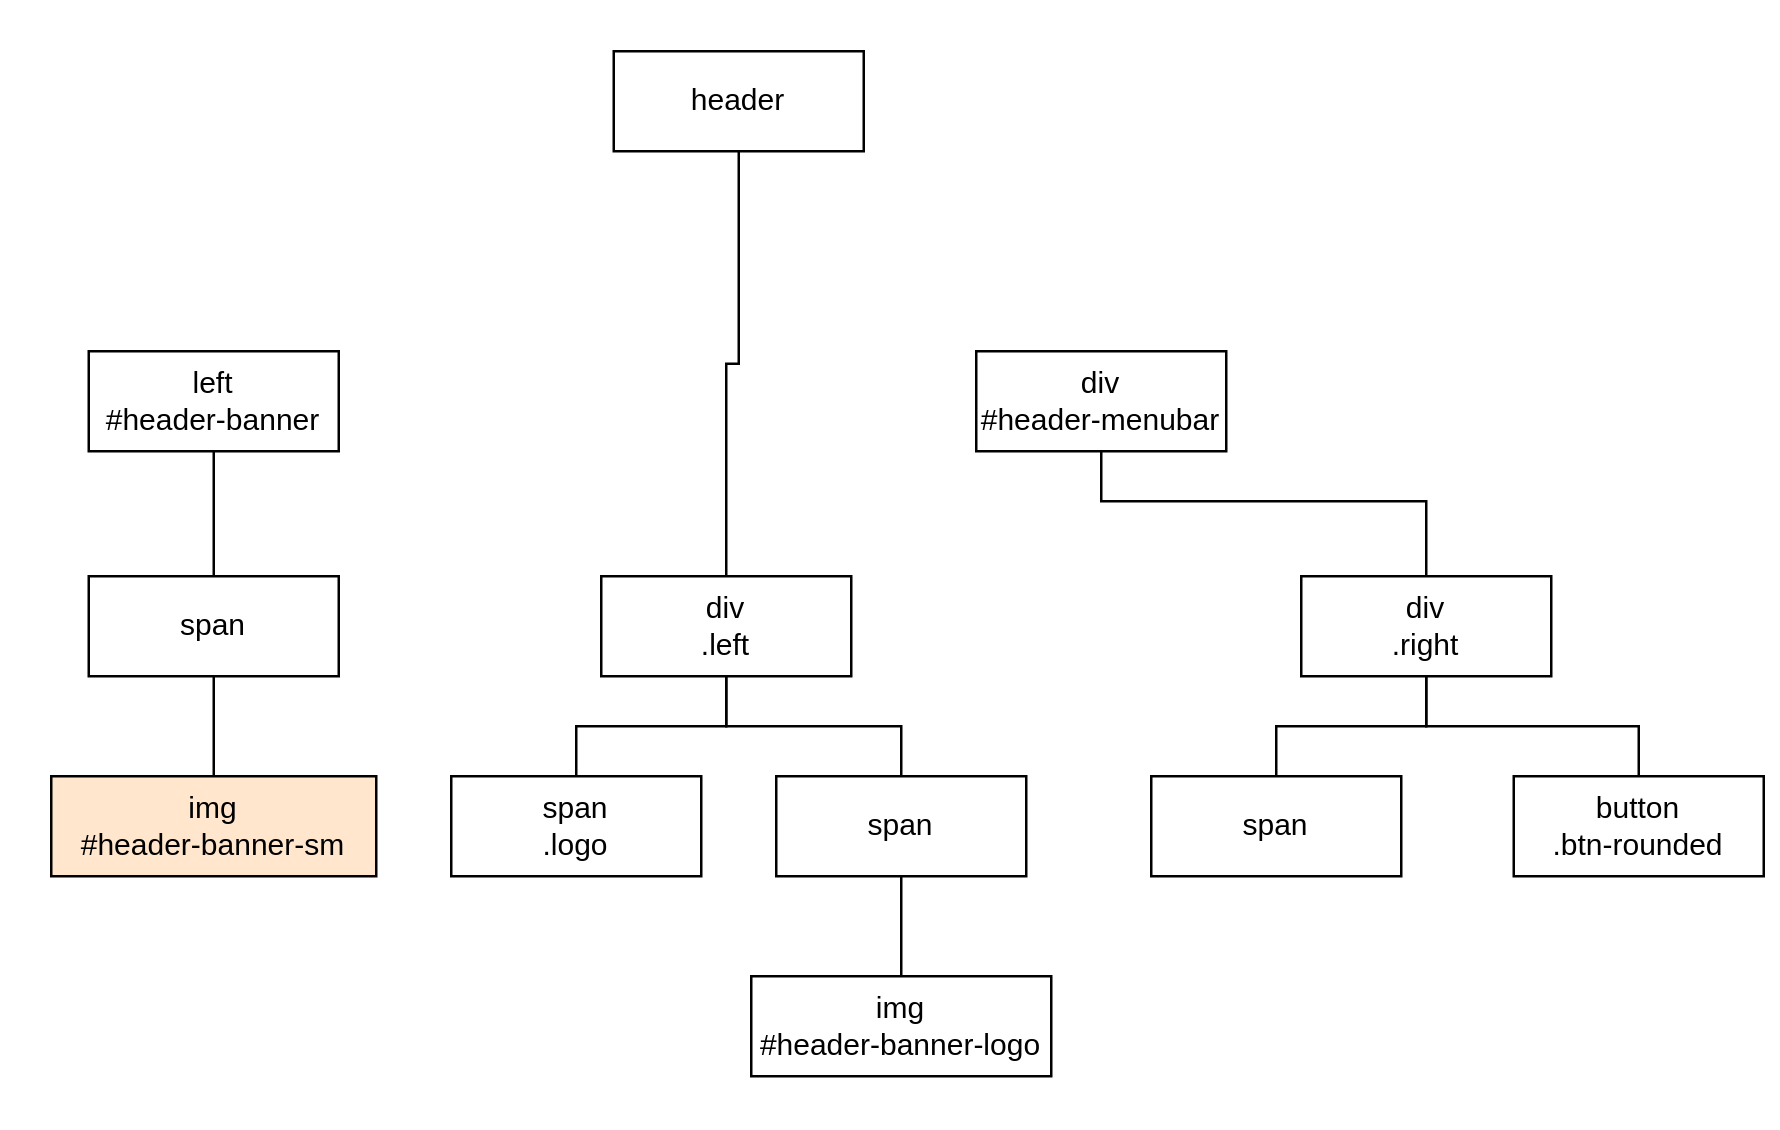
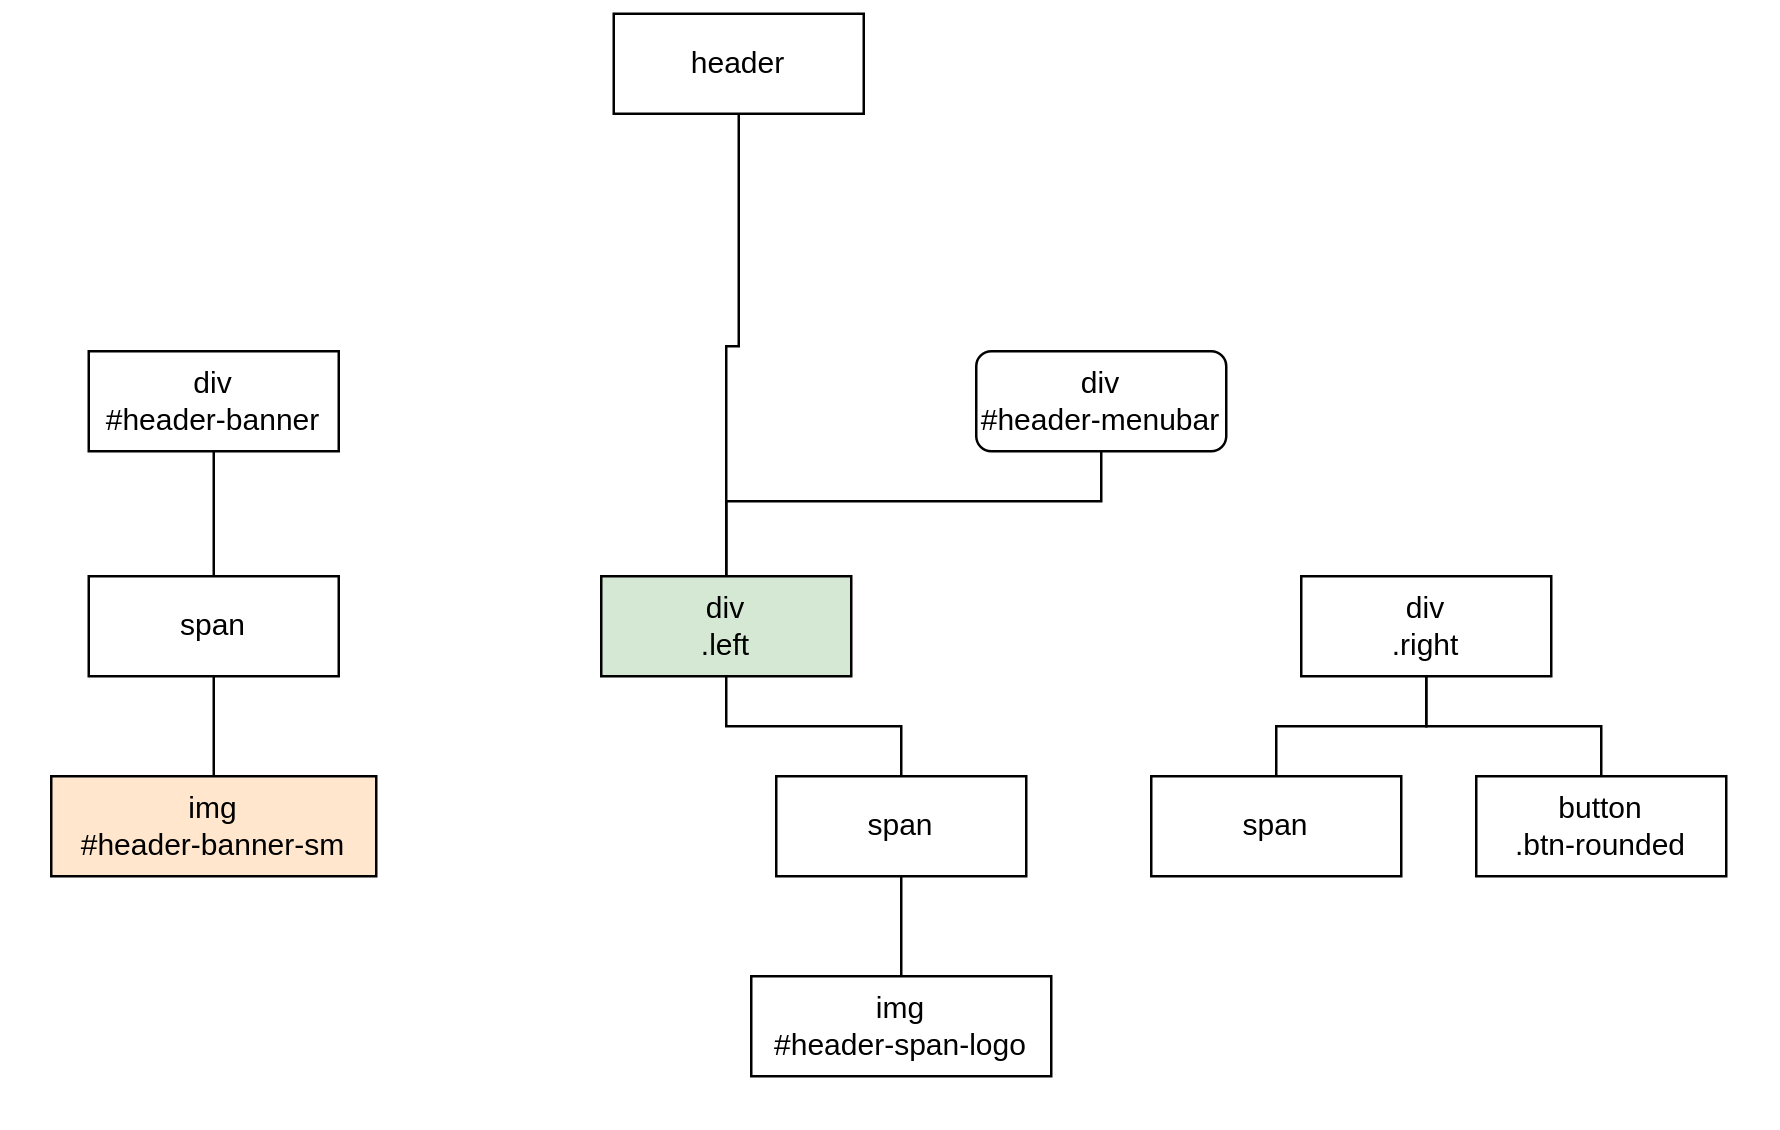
node "header": moved (739, 101) -> (739, 64)
node "left #header-banner": label "left #header-banner" -> "div #header-banner"
node "div #header-menubar": shape rectangle -> rounded rectangle
edge "div #header-menubar" -- "div .left": added
edge "div #header-menubar" -- "div .right": removed
node "div .left": fillcolor #ffffff -> #d5e8d4
edge "div .left" -- "span .logo": removed
node "span .logo": removed
node "button .btn-rounded": moved (1639, 826) -> (1601, 826)
node "img #header-banner-logo": label "img #header-banner-logo" -> "img #header-span-logo"
